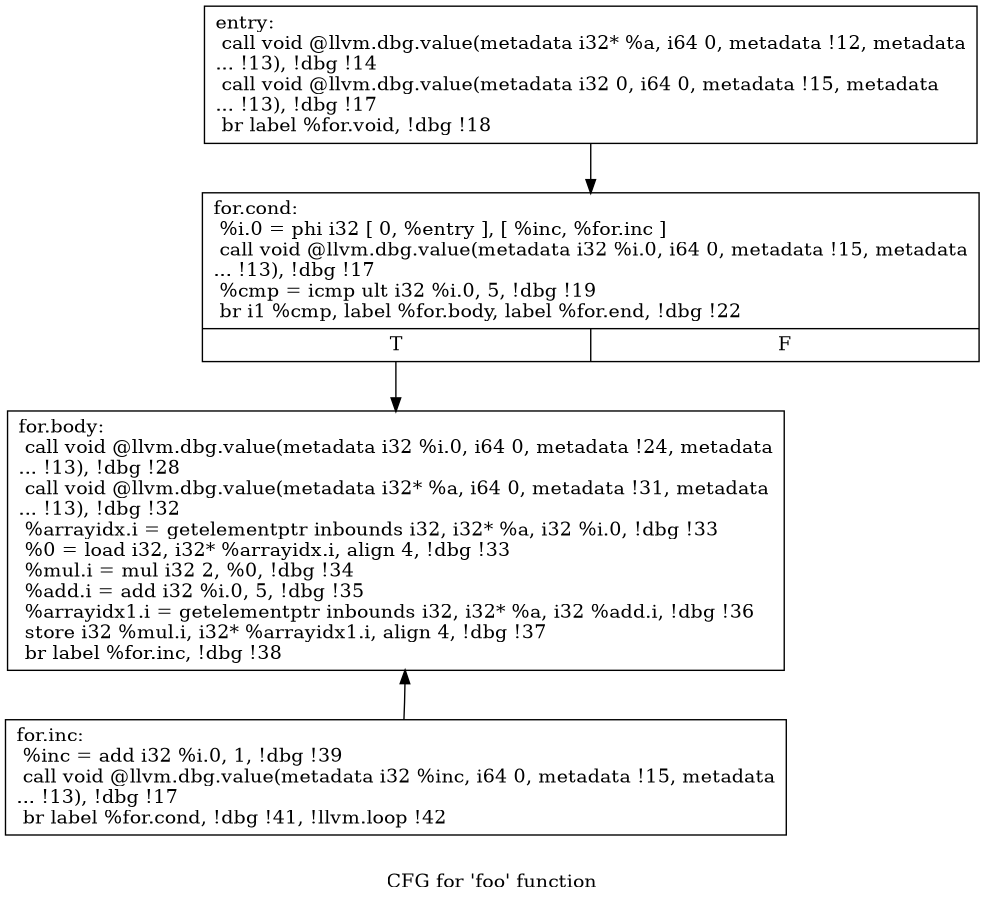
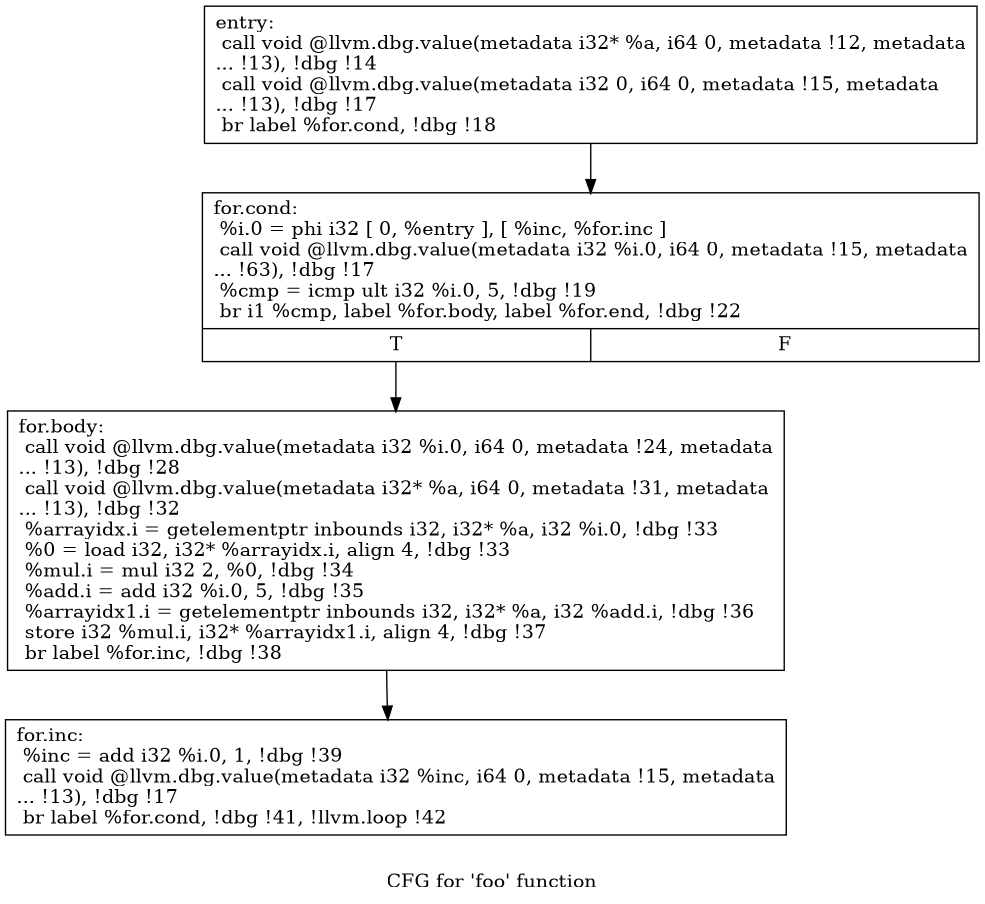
node "entry:": text "br label %for.void, !dbg !18" -> "br label %for.cond, !dbg !18"
node "for.cond:": text "... !13), !dbg !17" -> "... !63), !dbg !17"
edge "for.inc:" -> "for.body:": reversed
